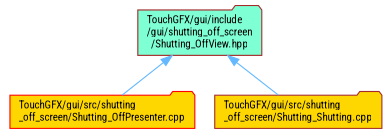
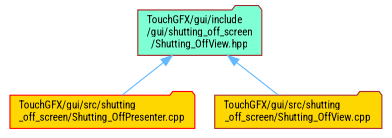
node "TouchGFX/gui/src/shutting _off_screen/Shutting_Shutting.cpp": label "TouchGFX/gui/src/shutting _off_screen/Shutting_Shutting.cpp" -> "TouchGFX/gui/src/shutting _off_screen/Shutting_OffView.cpp"
